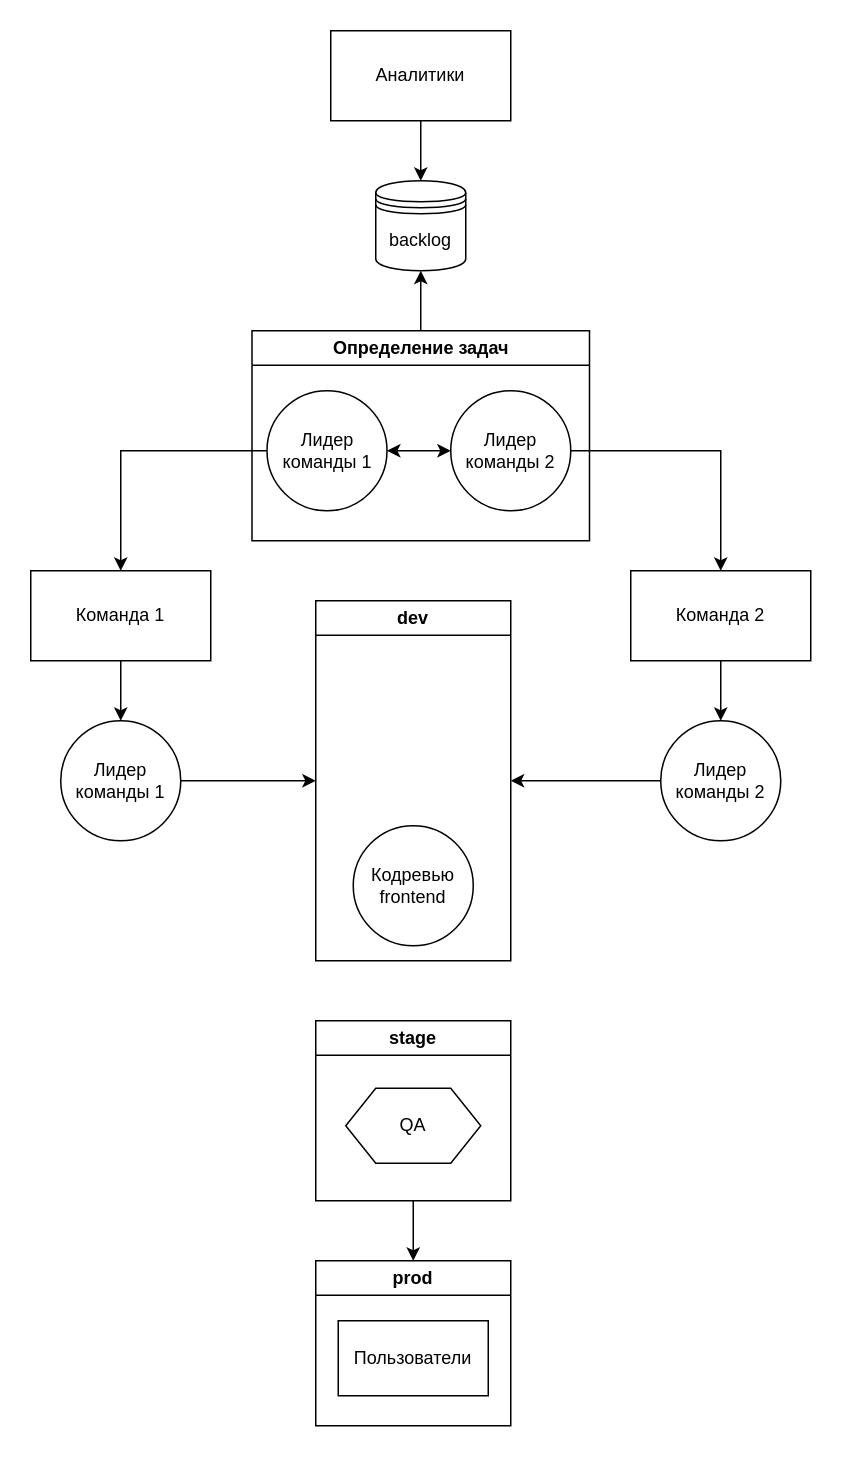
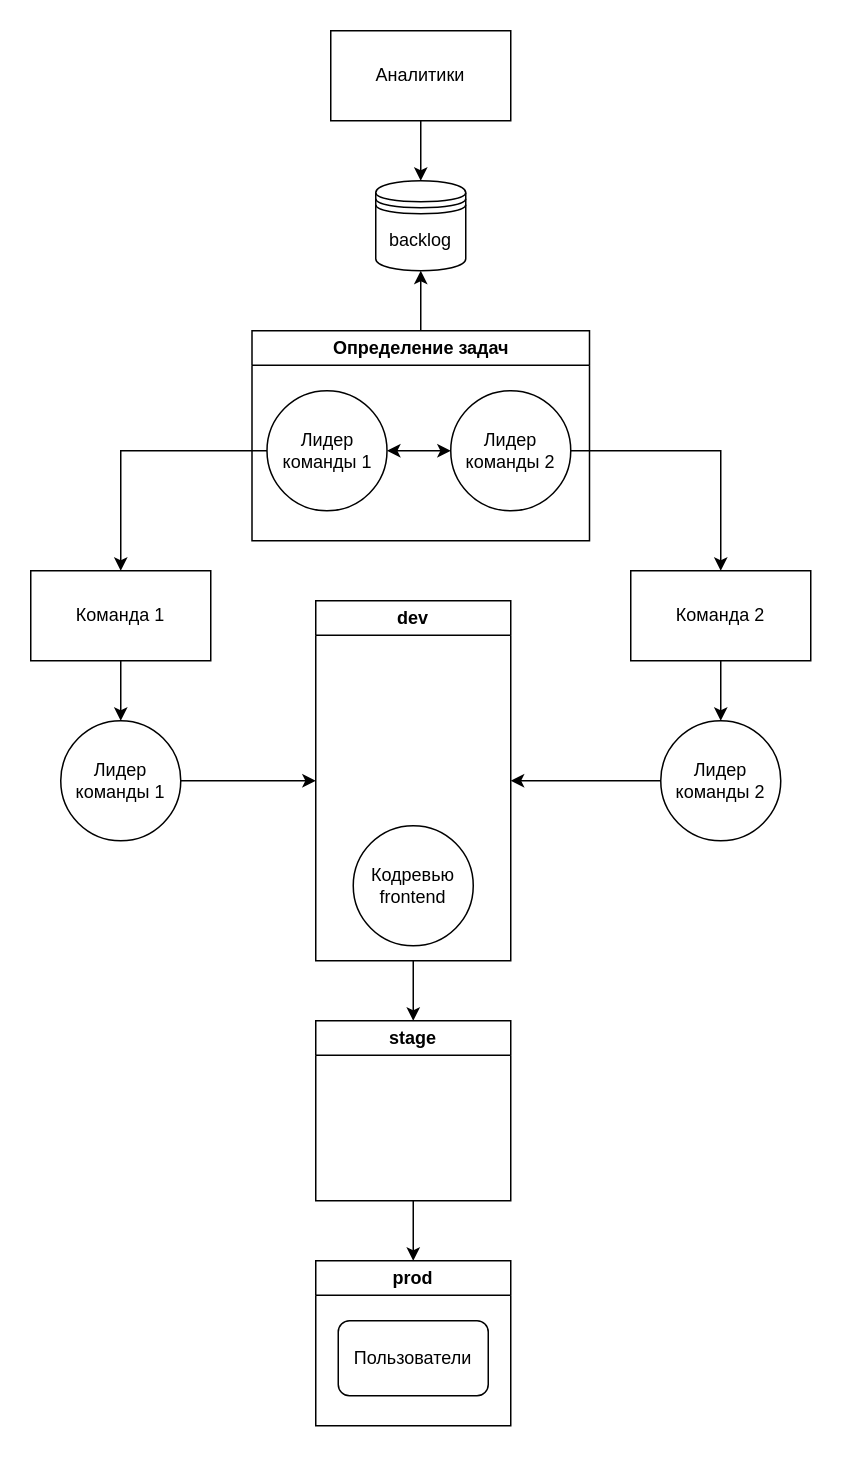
edge "dev" -> "stage": added
node "QA": removed
node "Пользователи": shape rectangle -> rounded rectangle
